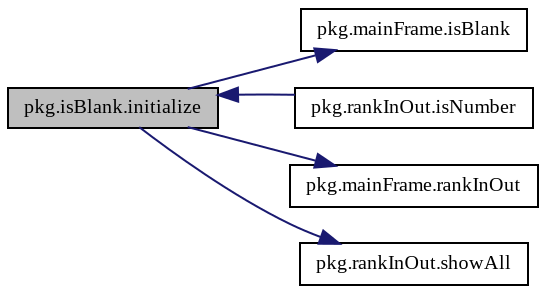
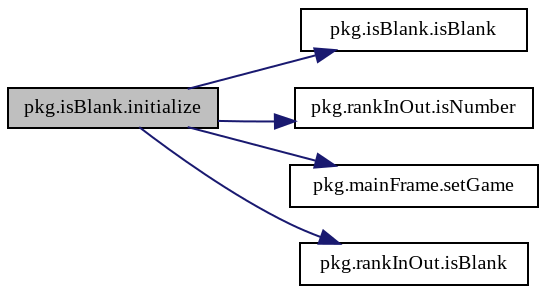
node "pkg.mainFrame.isBlank": label "pkg.mainFrame.isBlank" -> "pkg.isBlank.isBlank"
edge "pkg.rankInOut.isNumber" -> "pkg.isBlank.initialize": reversed
node "pkg.mainFrame.rankInOut": label "pkg.mainFrame.rankInOut" -> "pkg.mainFrame.setGame"
node "pkg.rankInOut.showAll": label "pkg.rankInOut.showAll" -> "pkg.rankInOut.isBlank"
